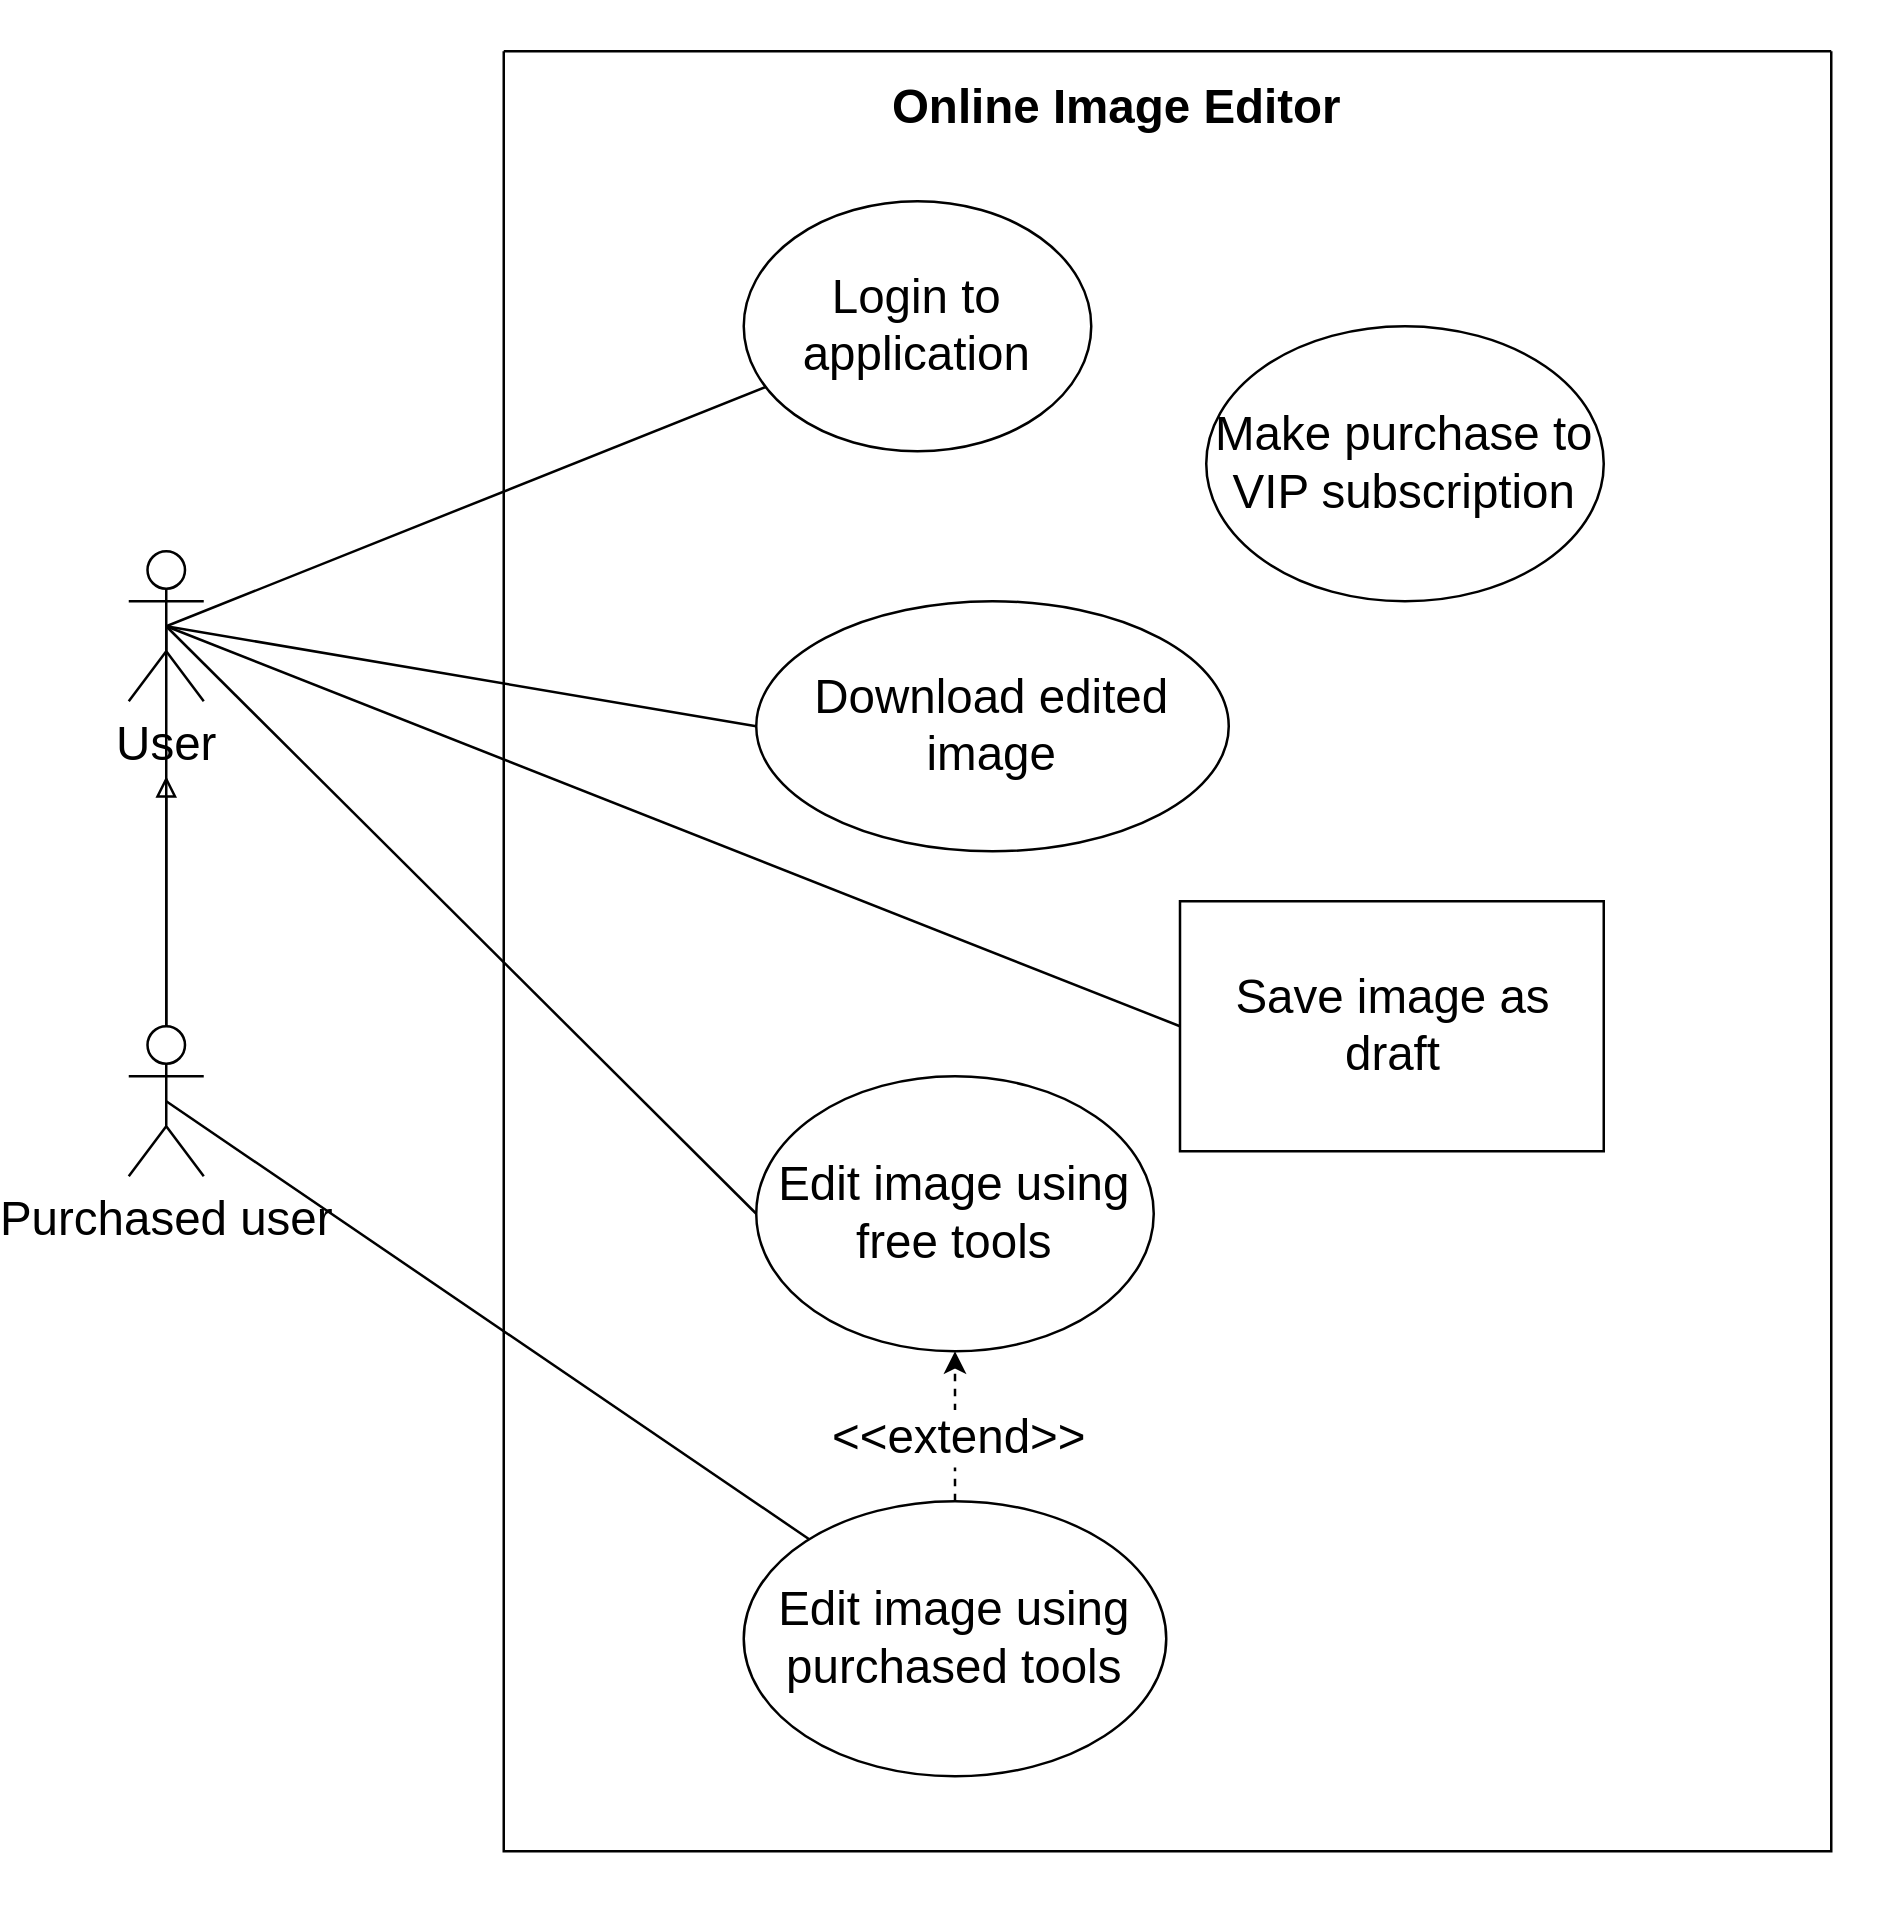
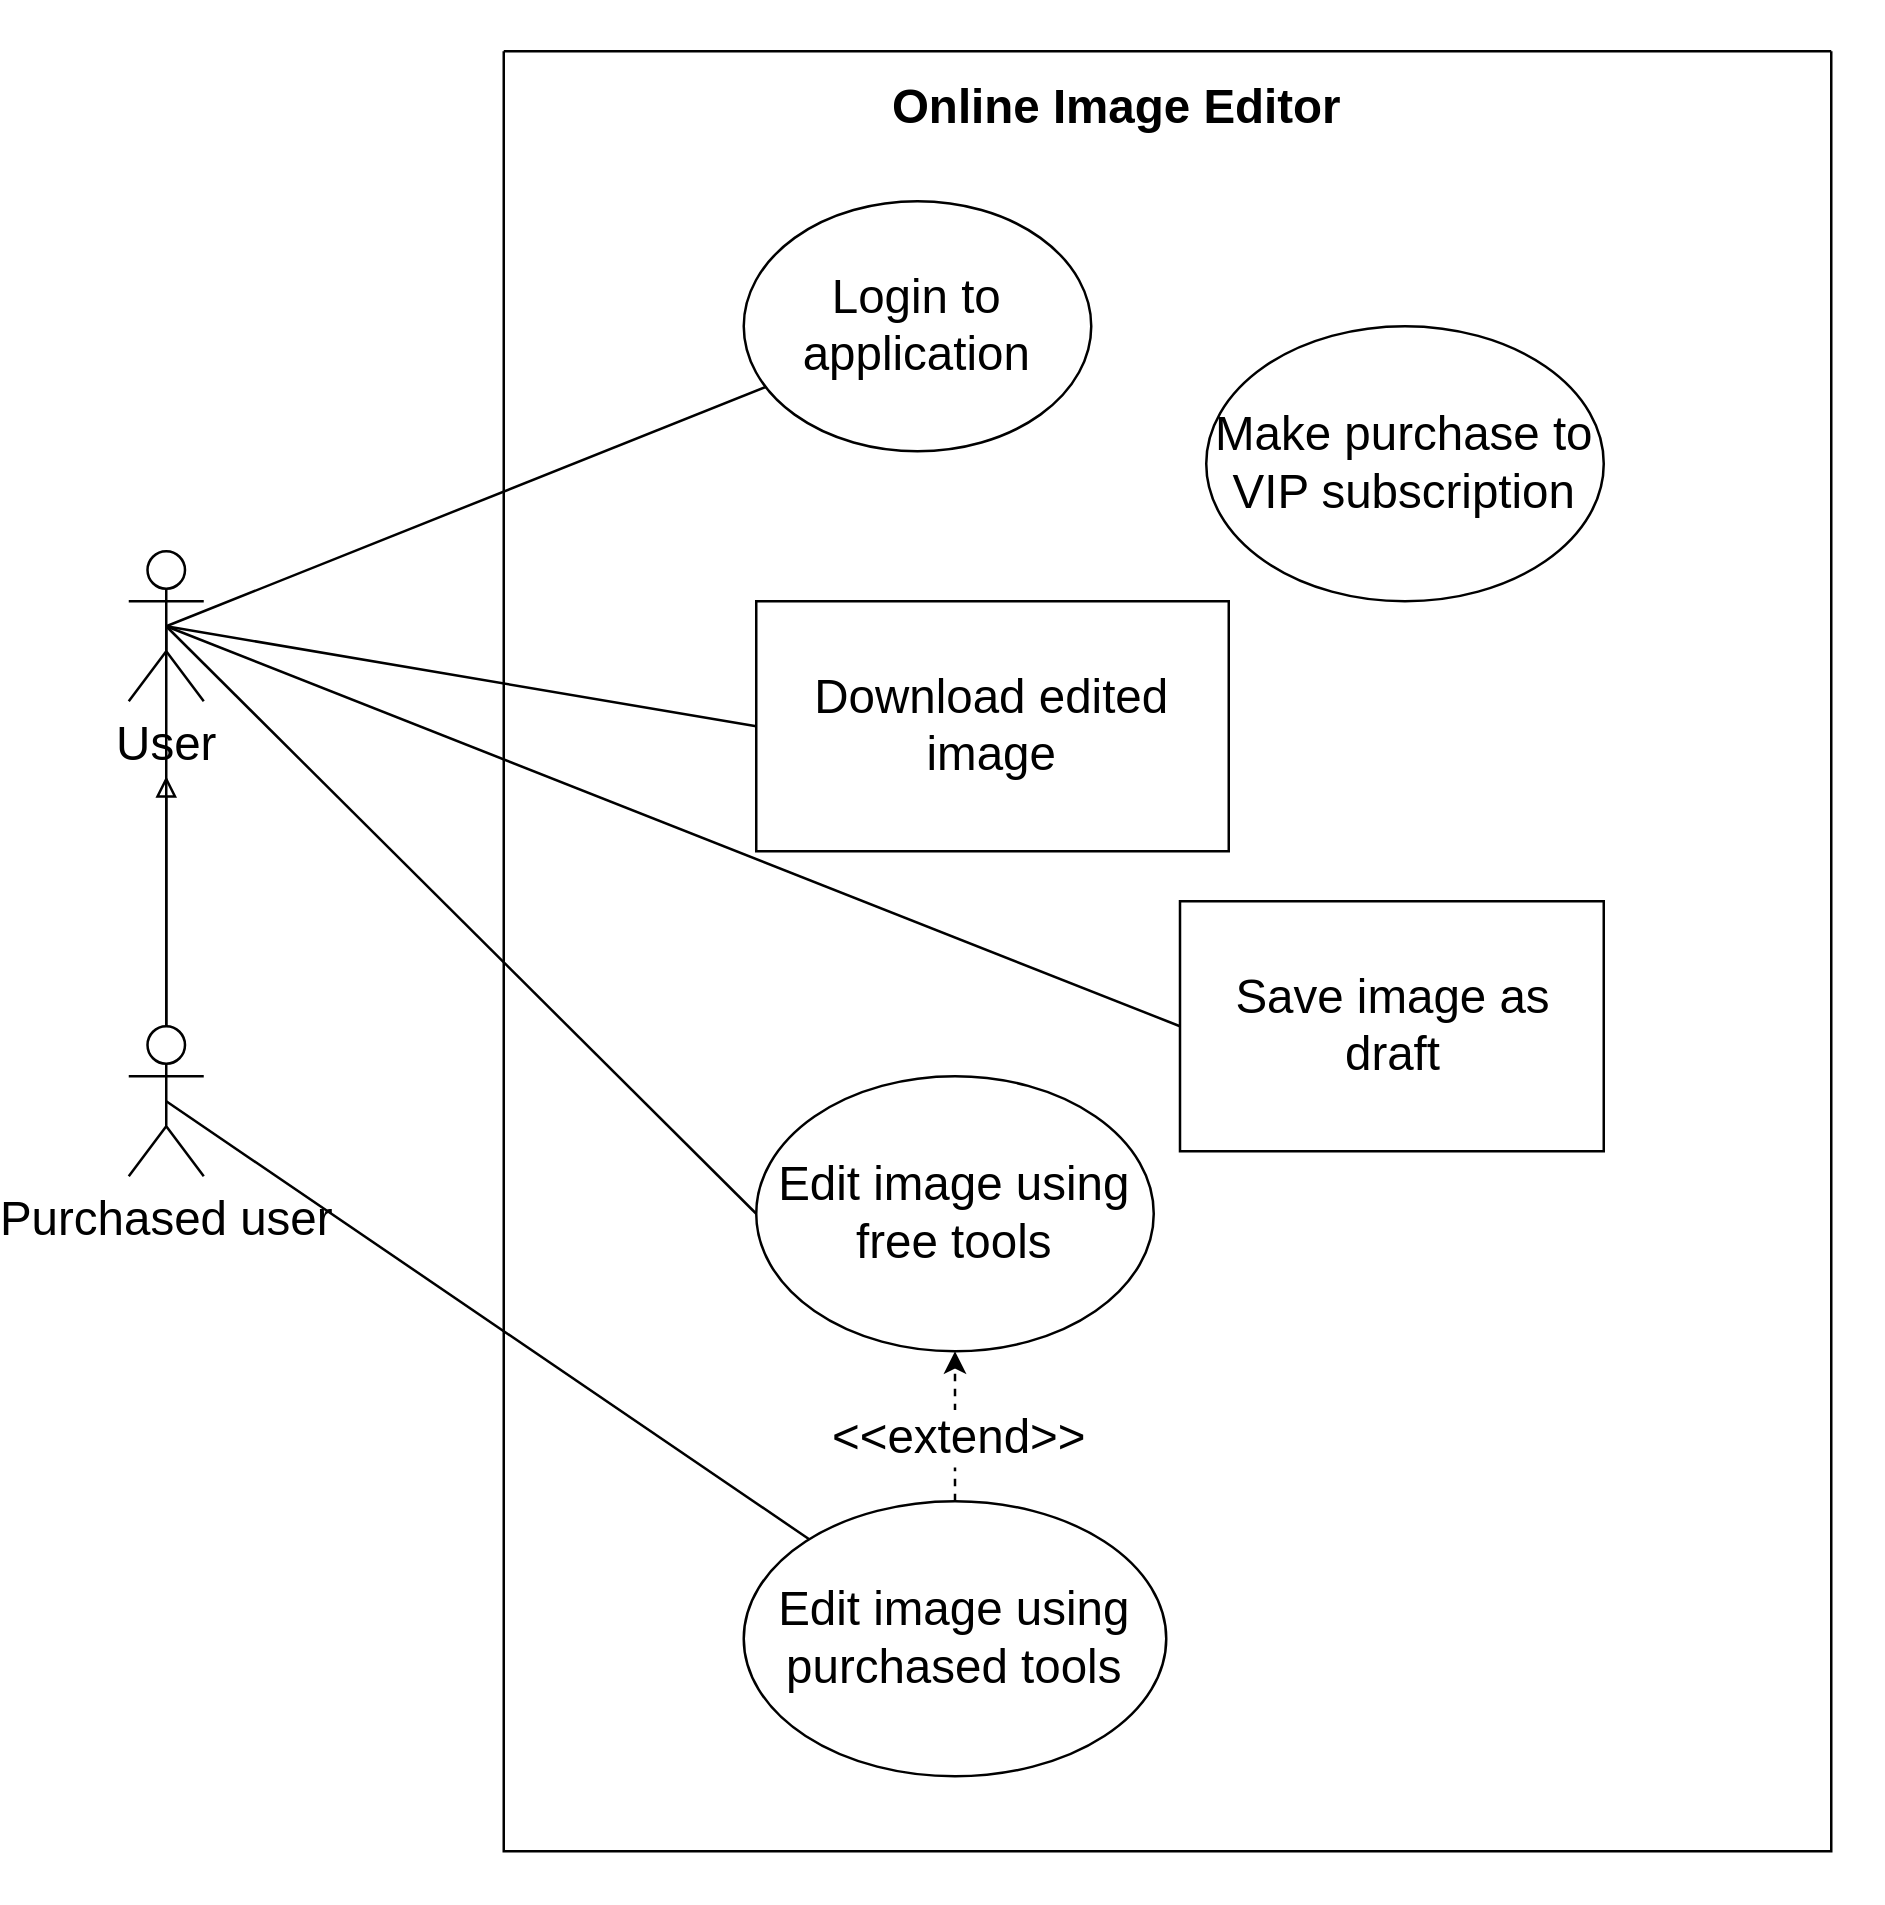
node "Download edited image": shape ellipse -> rectangle
